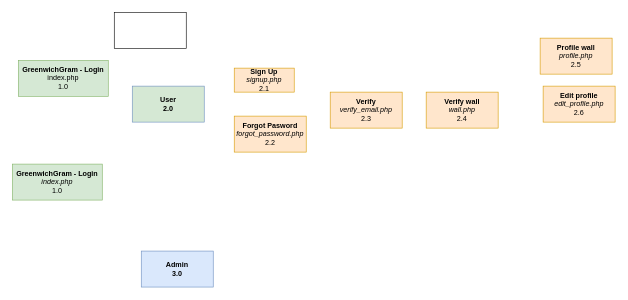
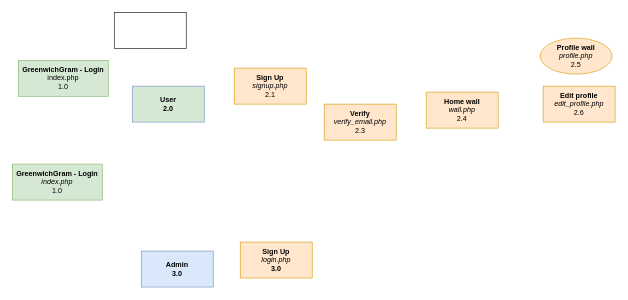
node "Profile wall profile.php 2.5": shape rectangle -> ellipse
node "Sign Up signup.php 2.1": size 60x24 -> 72x36
node "Verify verify_email.php 2.3": moved (366, 110) -> (360, 122)
node "Verify wall wall.php 2.4": label "Verify wall wall.php 2.4" -> "Home wall wall.php 2.4"
node "Forgot Pasword forgot_password.php 2.2": removed
node "Sign Up login.php 3.0": added
